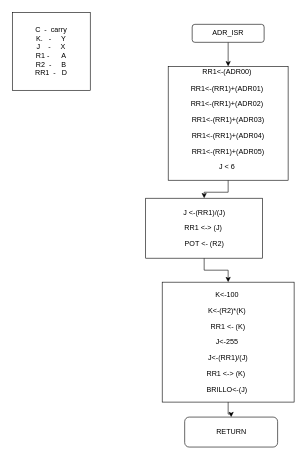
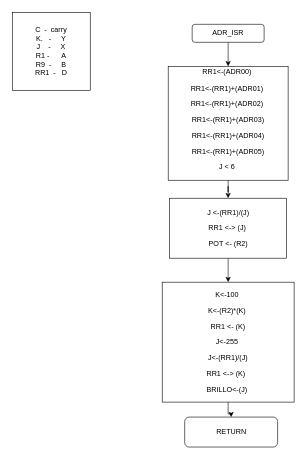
node "C - carry K. - Y J - X R1 - A R2 - B RR1 - D": label "C - carry K. - Y J - X R1 - A R2 - B RR1 - D" -> "C - carry K. - Y J - X R1 - A R9 - B RR1 - D"
node "J <-(RR1)/(J) RR1 <-> (J) POT <- (R2)": moved (204, 228) -> (228, 228)
